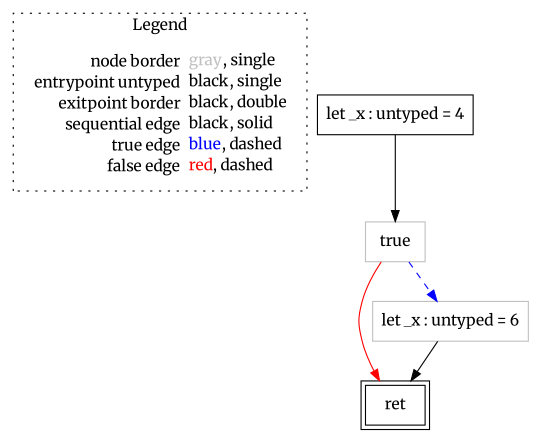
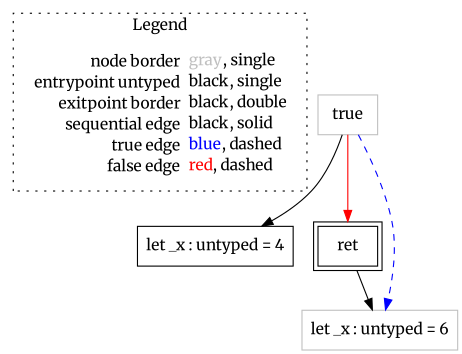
edge "let _x : untyped = 4" -> "true": reversed
edge "let _x : untyped = 6" -> "ret": reversed
